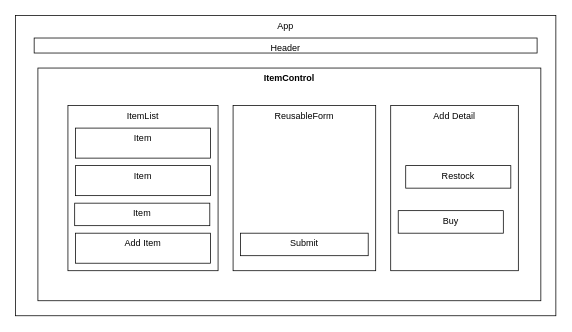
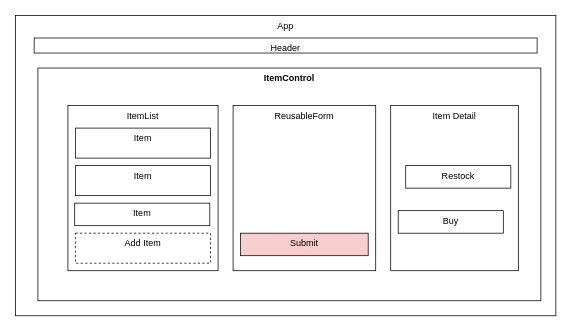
node "Add Detail": label "Add Detail" -> "Item Detail"
node "Submit": fillcolor #ffffff -> #f8cecc
node "Add Item": style solid -> dashed
